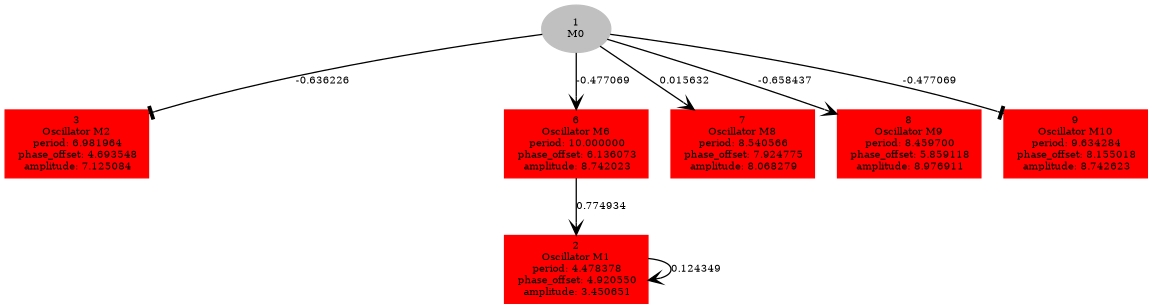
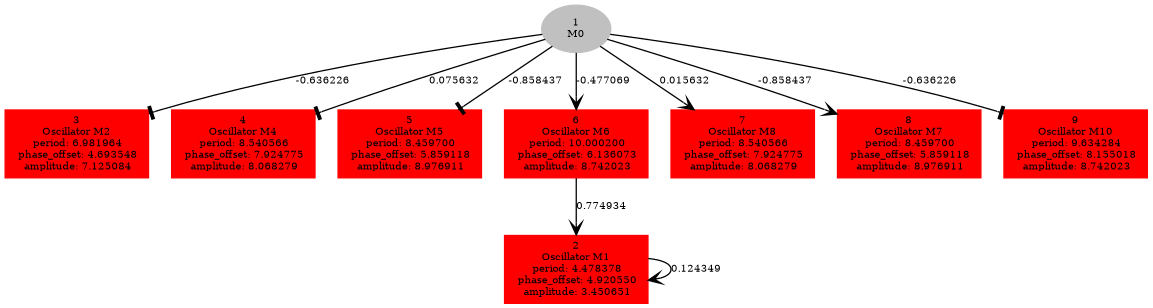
edge "1" -> "8": label "-0.658437 " -> "-0.858437 "
edge "1" -> "9": label "-0.477069 " -> "-0.636226 "
node "8": text "Oscillator M9" -> "Oscillator M7"
node "6": text "period: 10.000000" -> "period: 10.000200"
node "4": added
node "5": added
node "9": text "amplitude: 8.742623" -> "amplitude: 8.742023"
